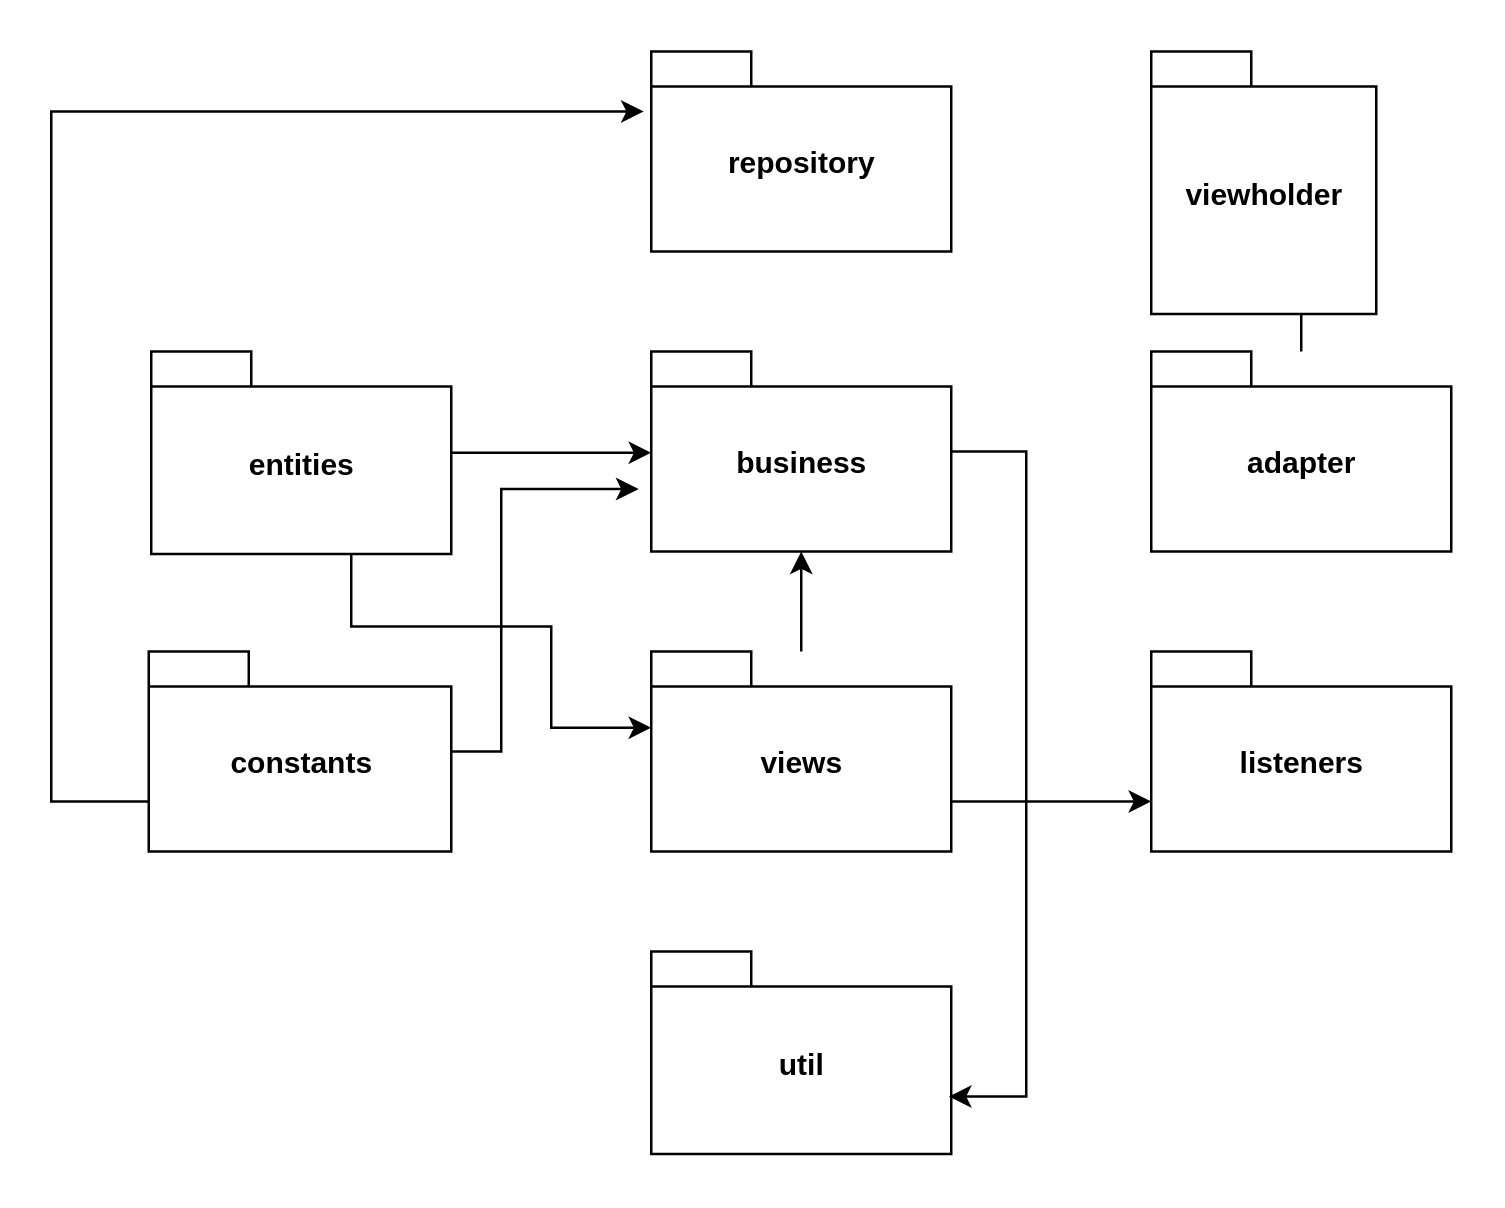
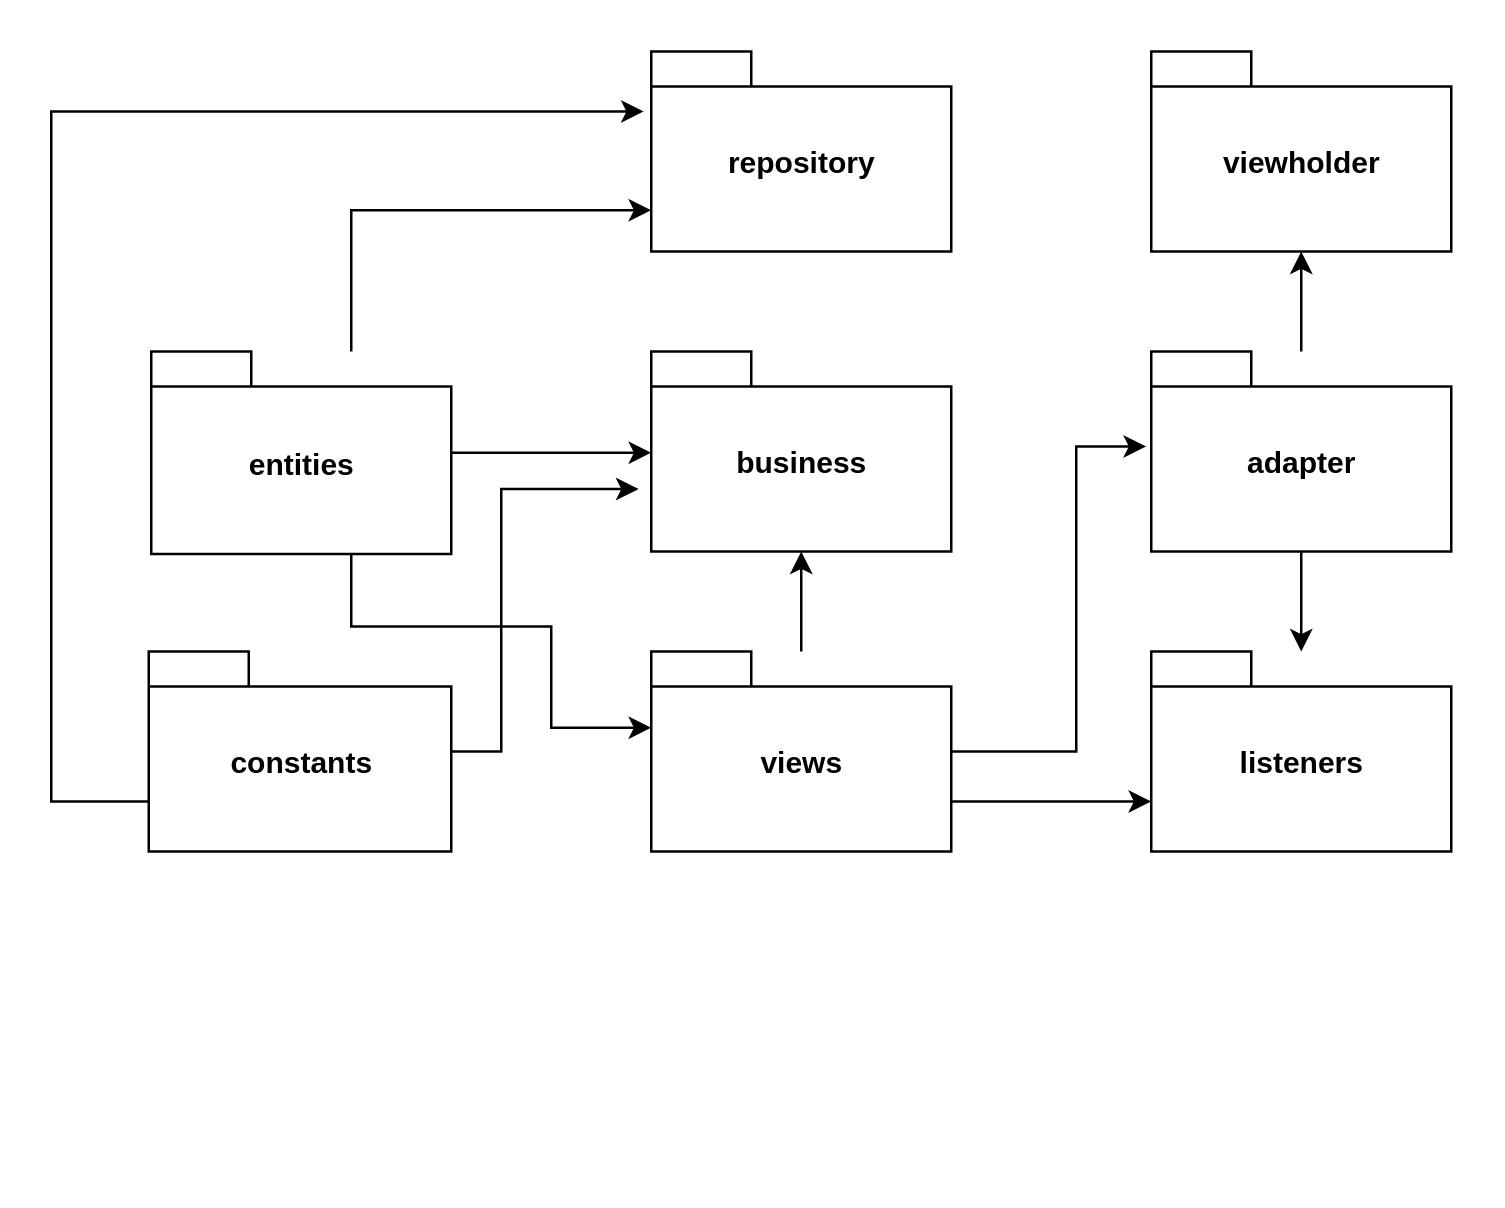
node "viewholder": size 225x263 -> 300x200
edge "entities" -> "repository": added
edge "business" -> "util": removed
edge "adapter" -> "listeners": added
edge "views" -> "adapter": added
node "util": removed
